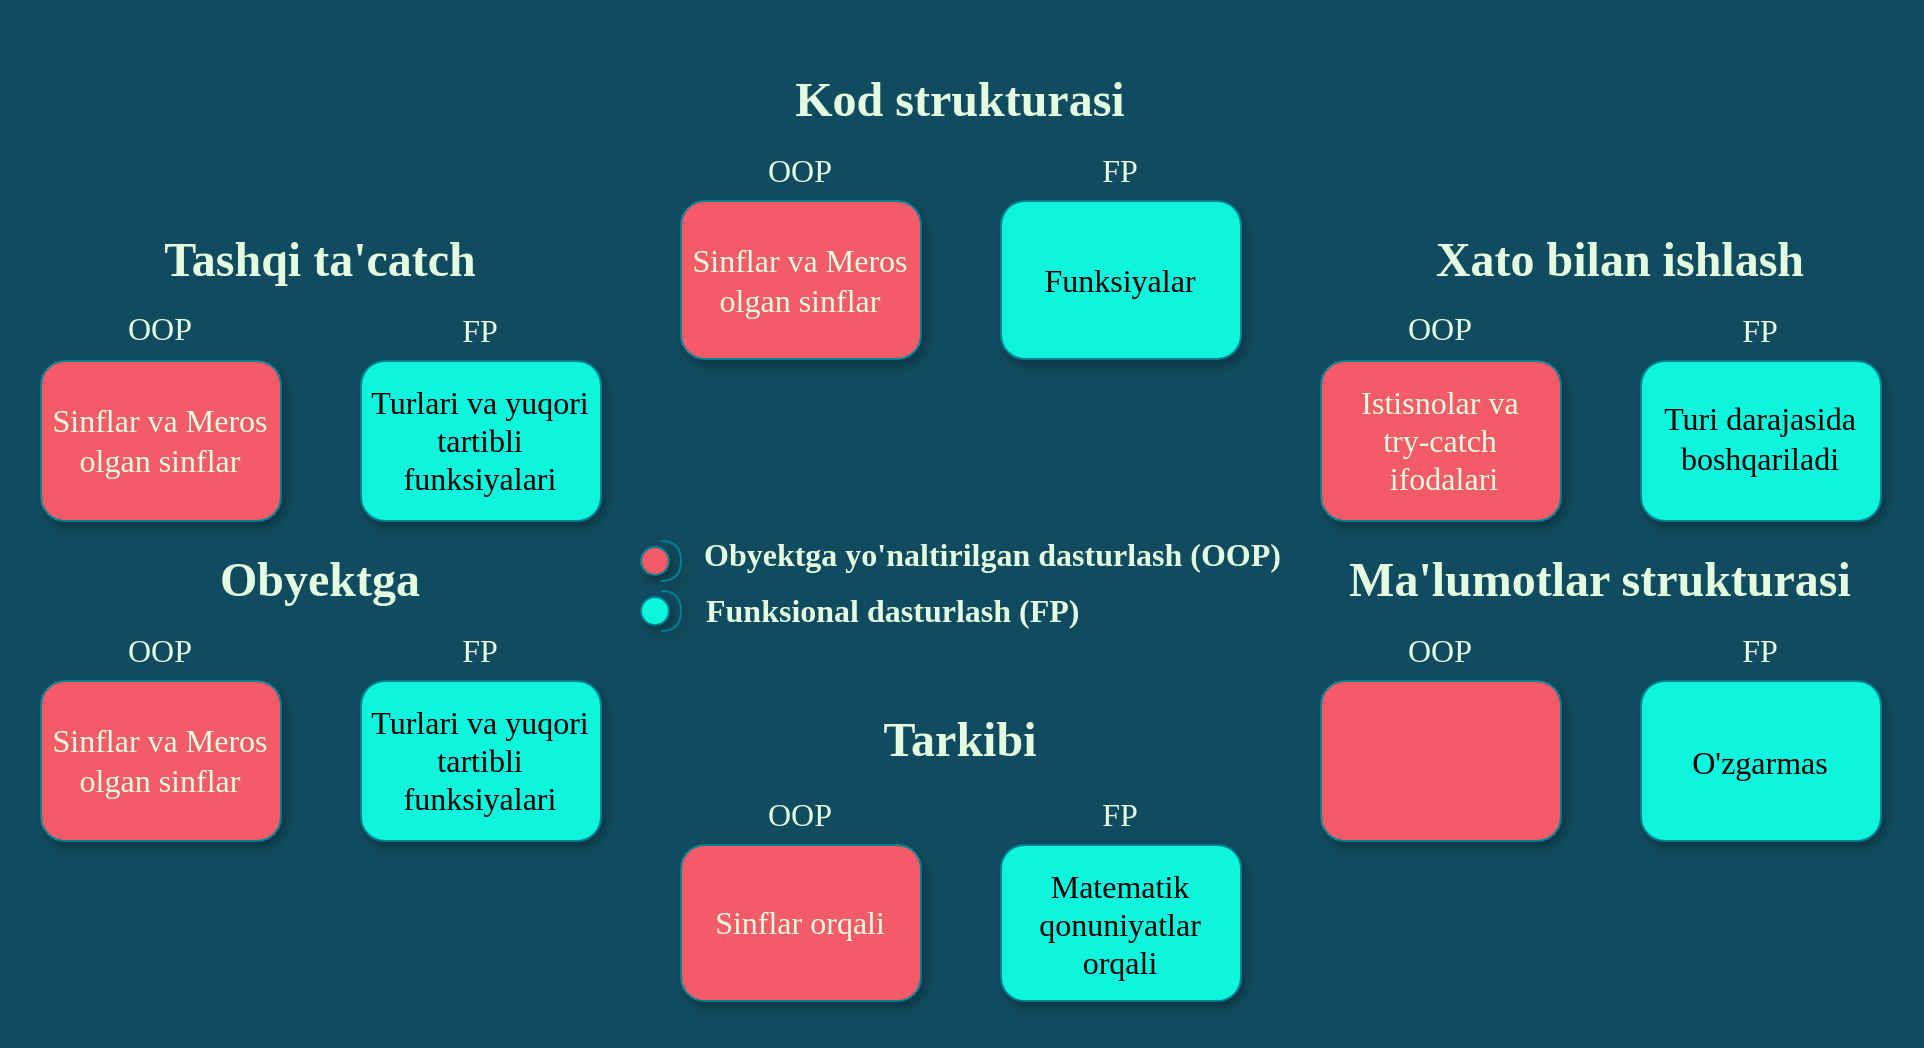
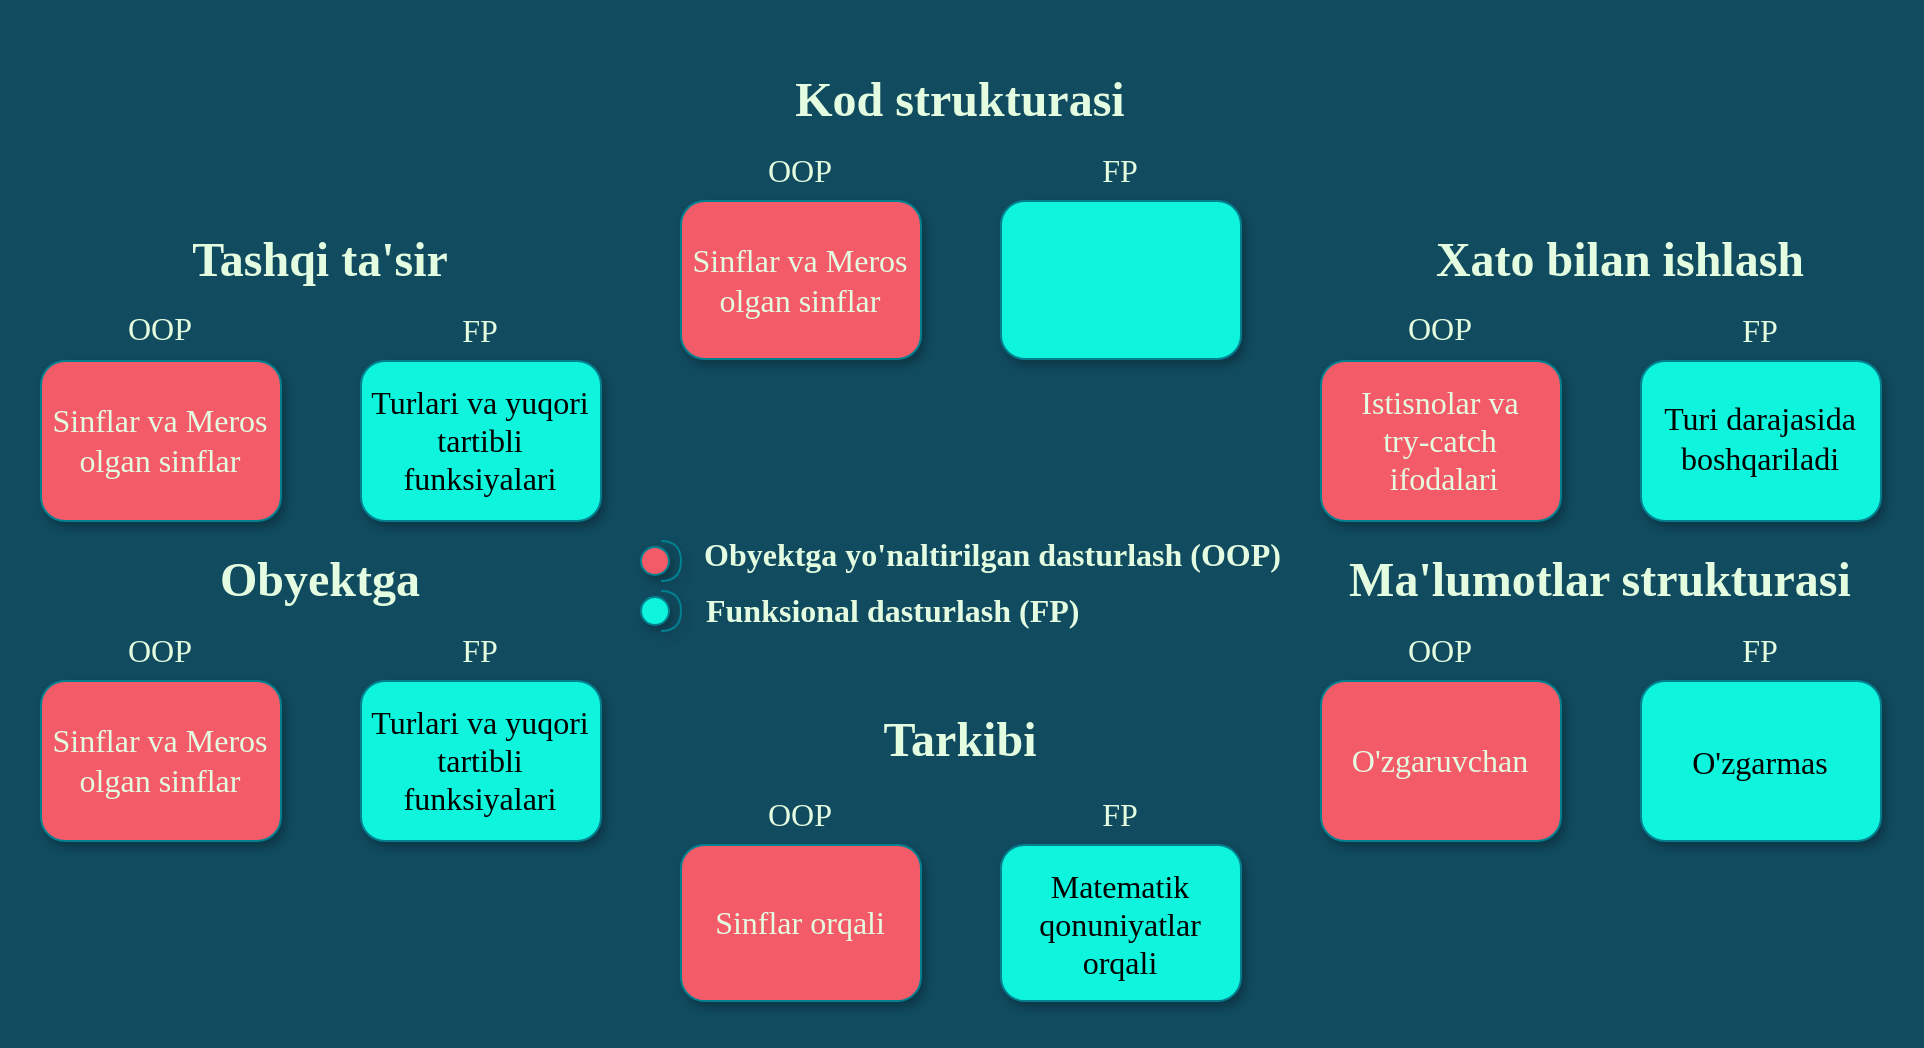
node "Tashqi ta'catch": label "Tashqi ta'catch" -> "Tashqi ta'sir"
node "Funksiyalar": removed
node "O'zgaruvchan": added
